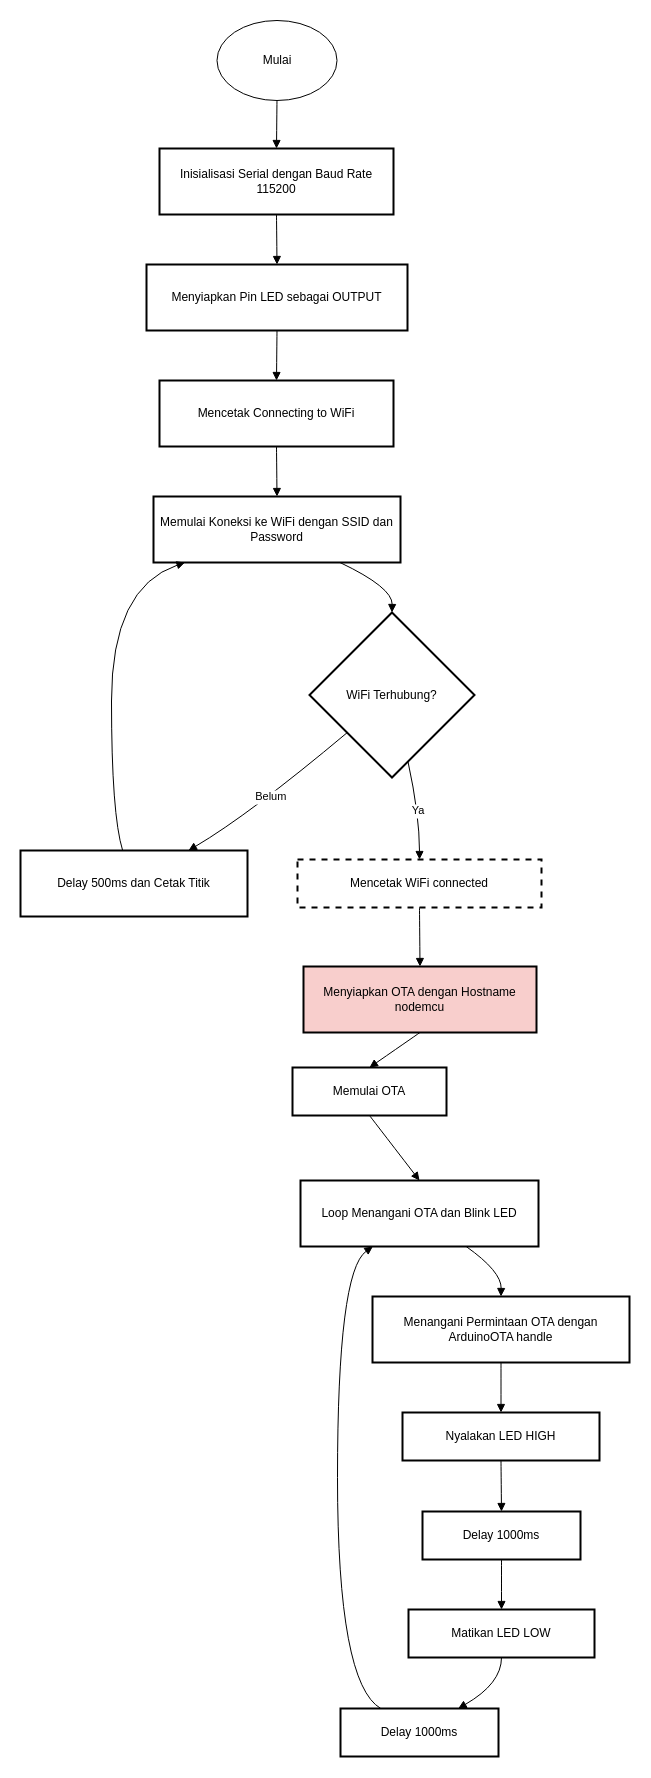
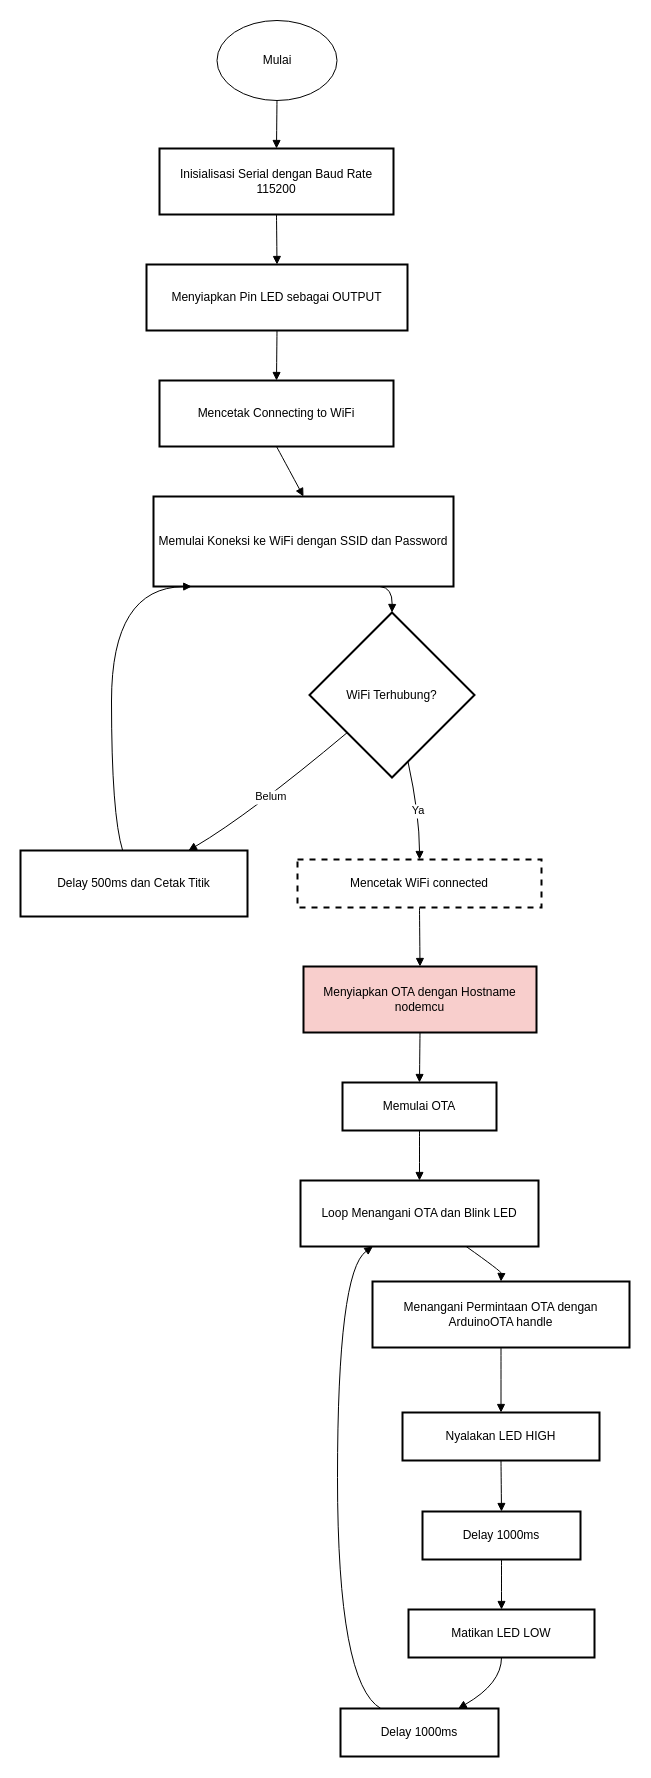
node "Memulai Koneksi ke WiFi dengan SSID dan Password": size 247x66 -> 300x90
node "Memulai OTA": moved (370, 1092) -> (420, 1107)
node "Menangani Permintaan OTA dengan ArduinoOTA handle": moved (501, 1330) -> (501, 1315)
